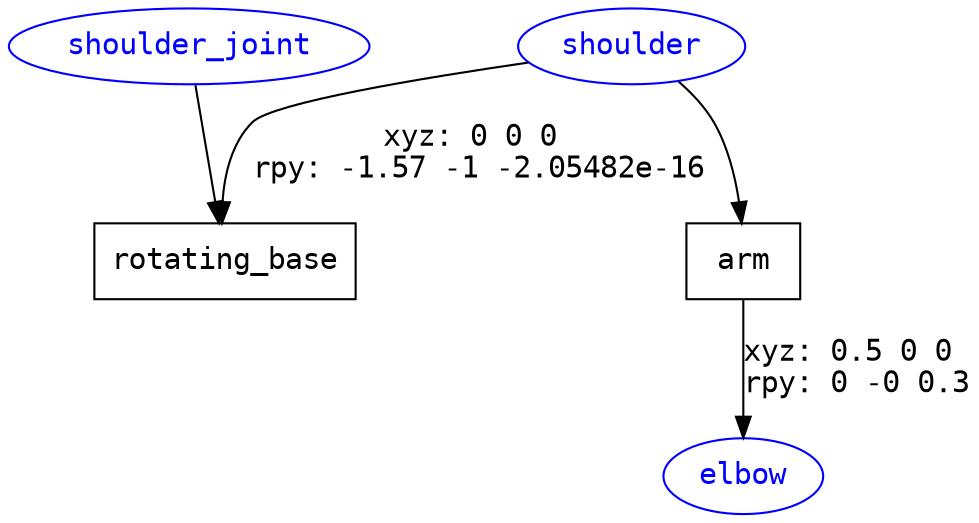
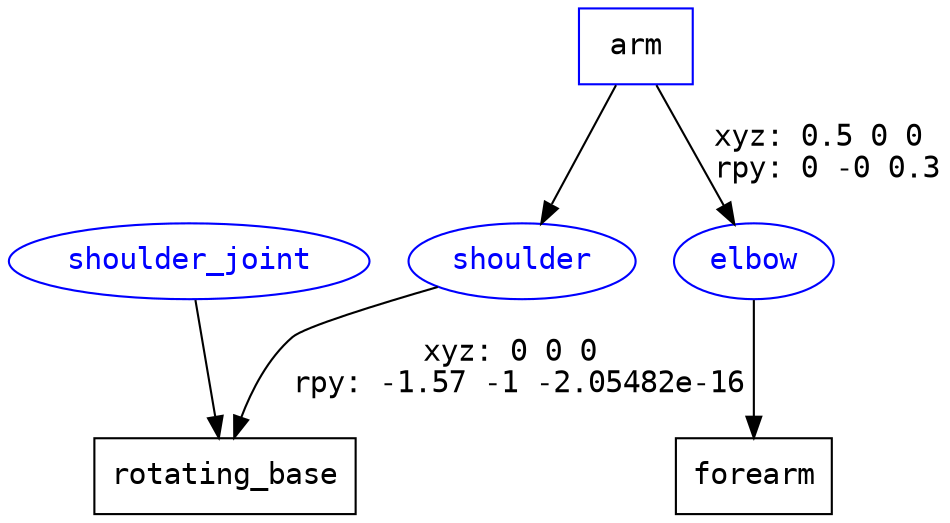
edge "shoulder" -> "arm": reversed
node "arm": color black -> blue
node "forearm": added
